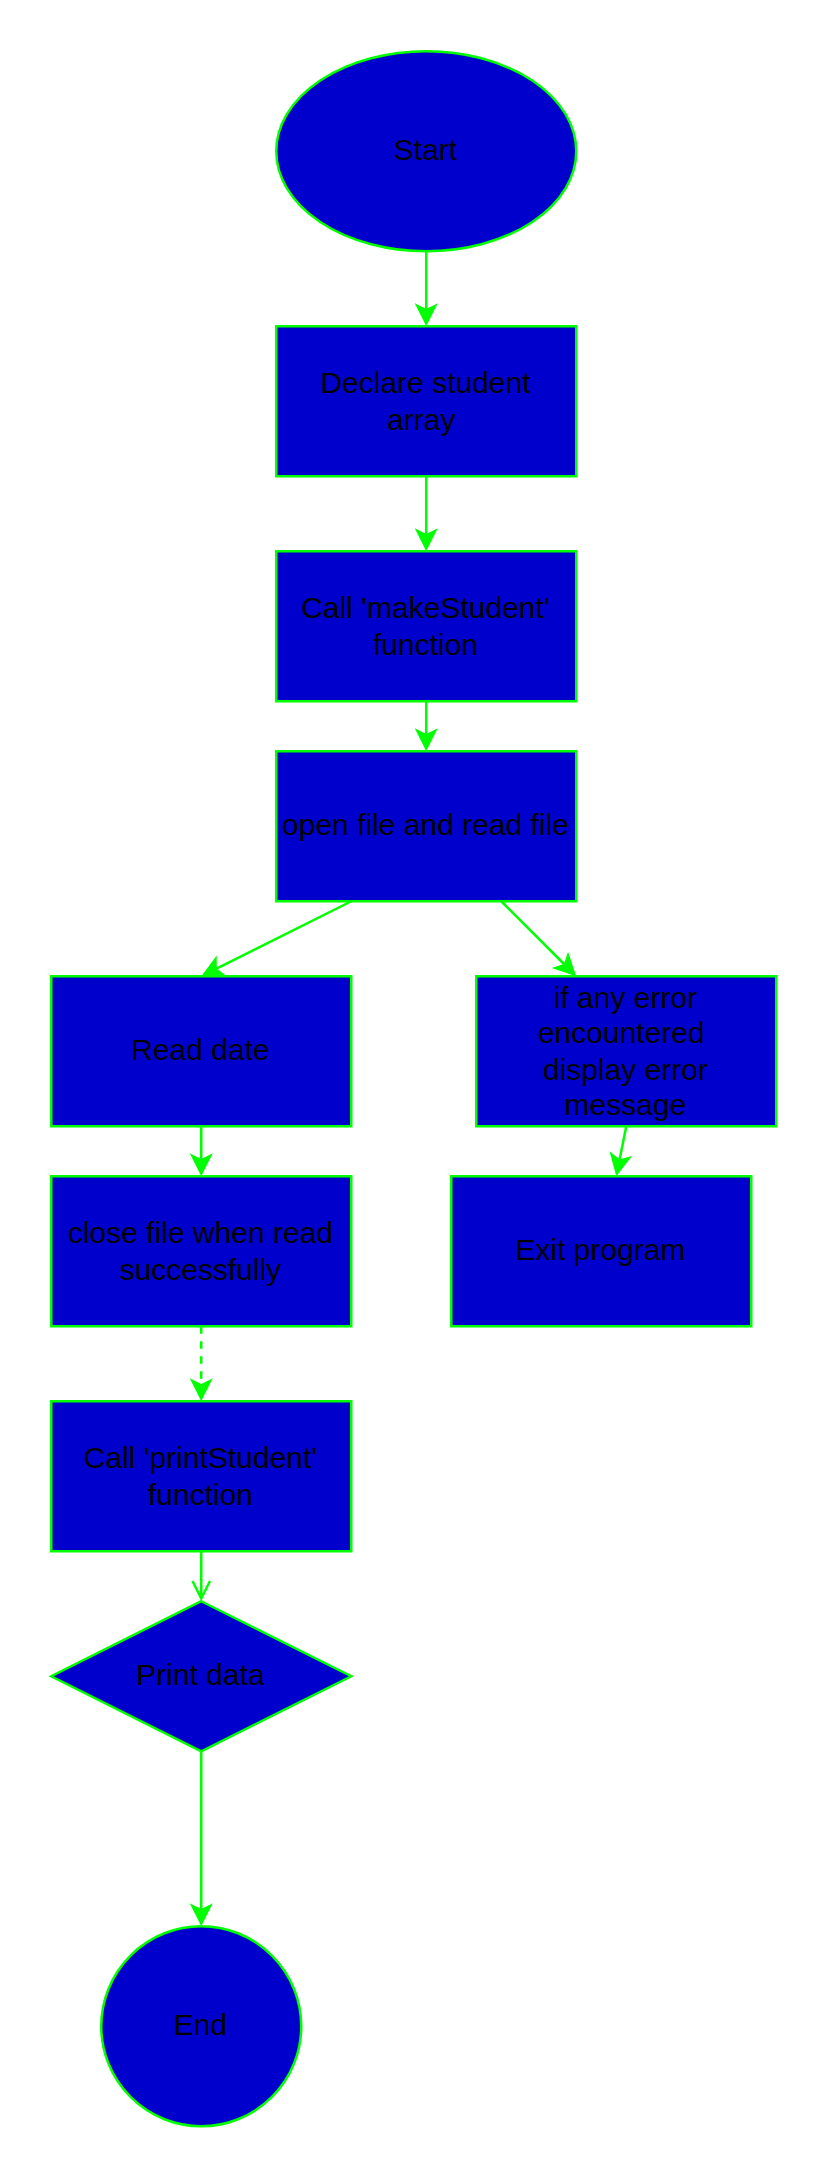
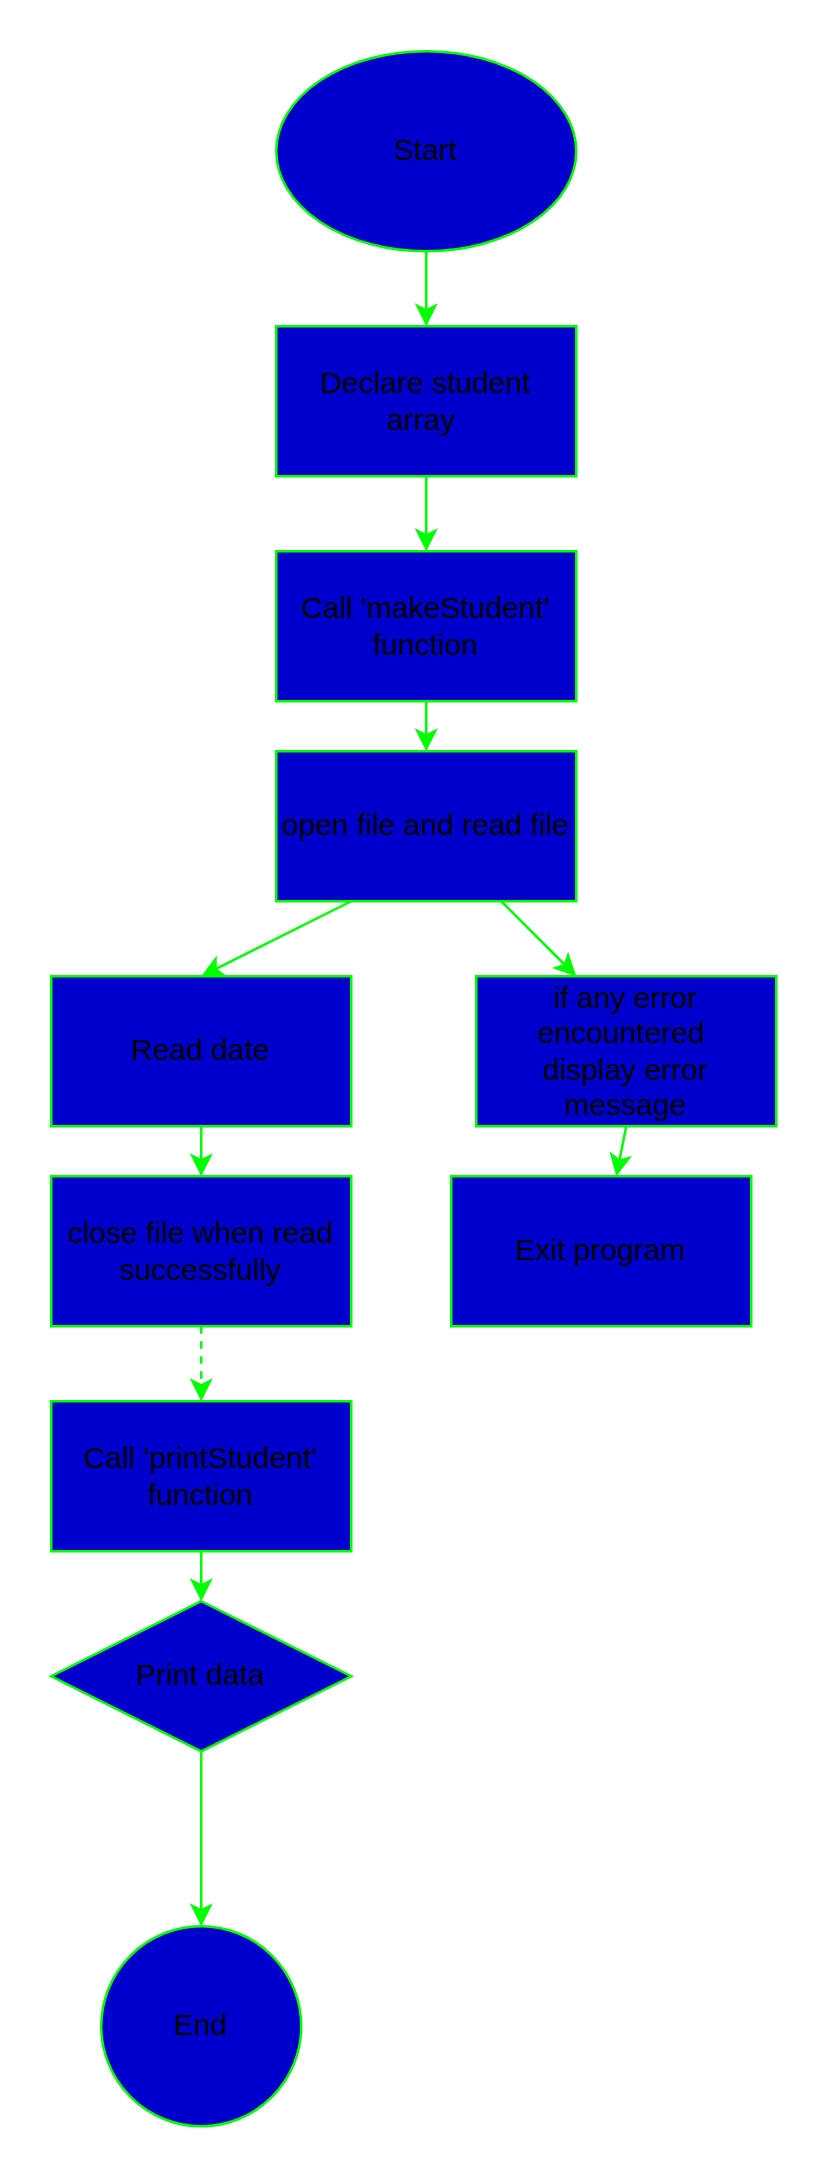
edge "Call 'printStudent' function" -> "Print data": arrowhead open -> classic
